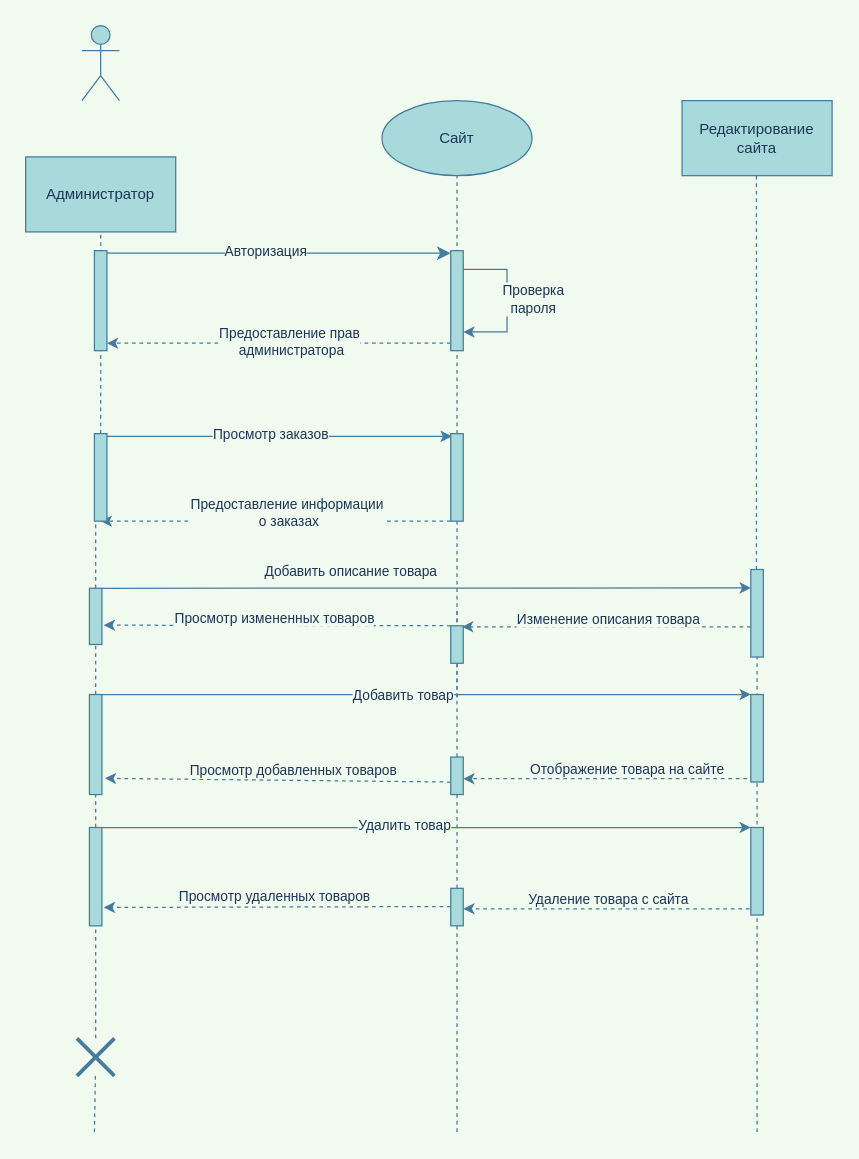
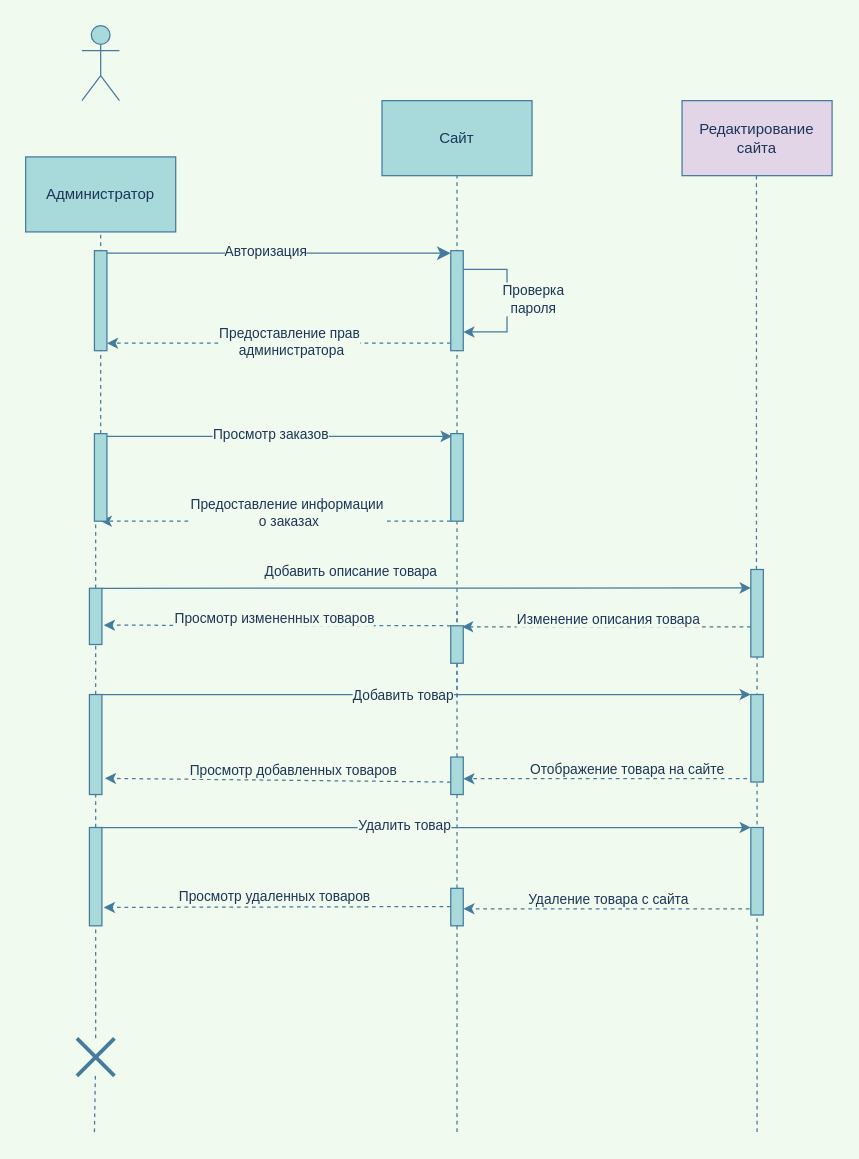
node "Cайт": shape ellipse -> rectangle
node "Редактирование сайта": fillcolor #a8dadc -> #e1d5e7
